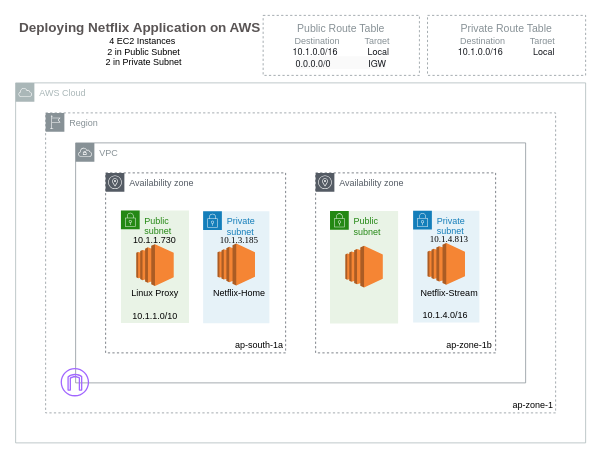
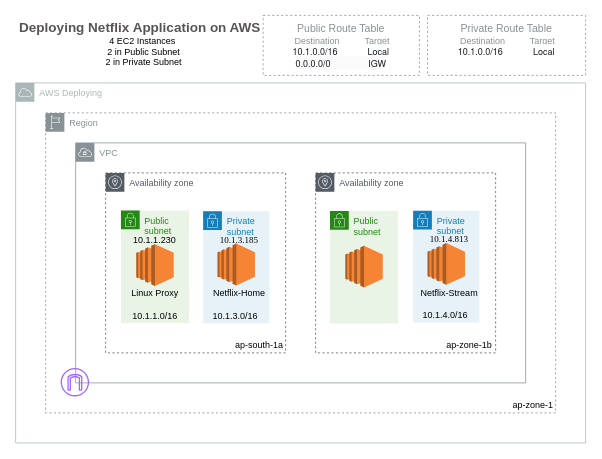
node "AWS Cloud": label "AWS Cloud" -> "AWS Deploying"
node "10.1.1.730": label "10.1.1.730" -> "10.1.1.230"
node "10.1.1.0/10": label "10.1.1.0/10" -> "10.1.1.0/16"
node "10.1.3.0/16": added
